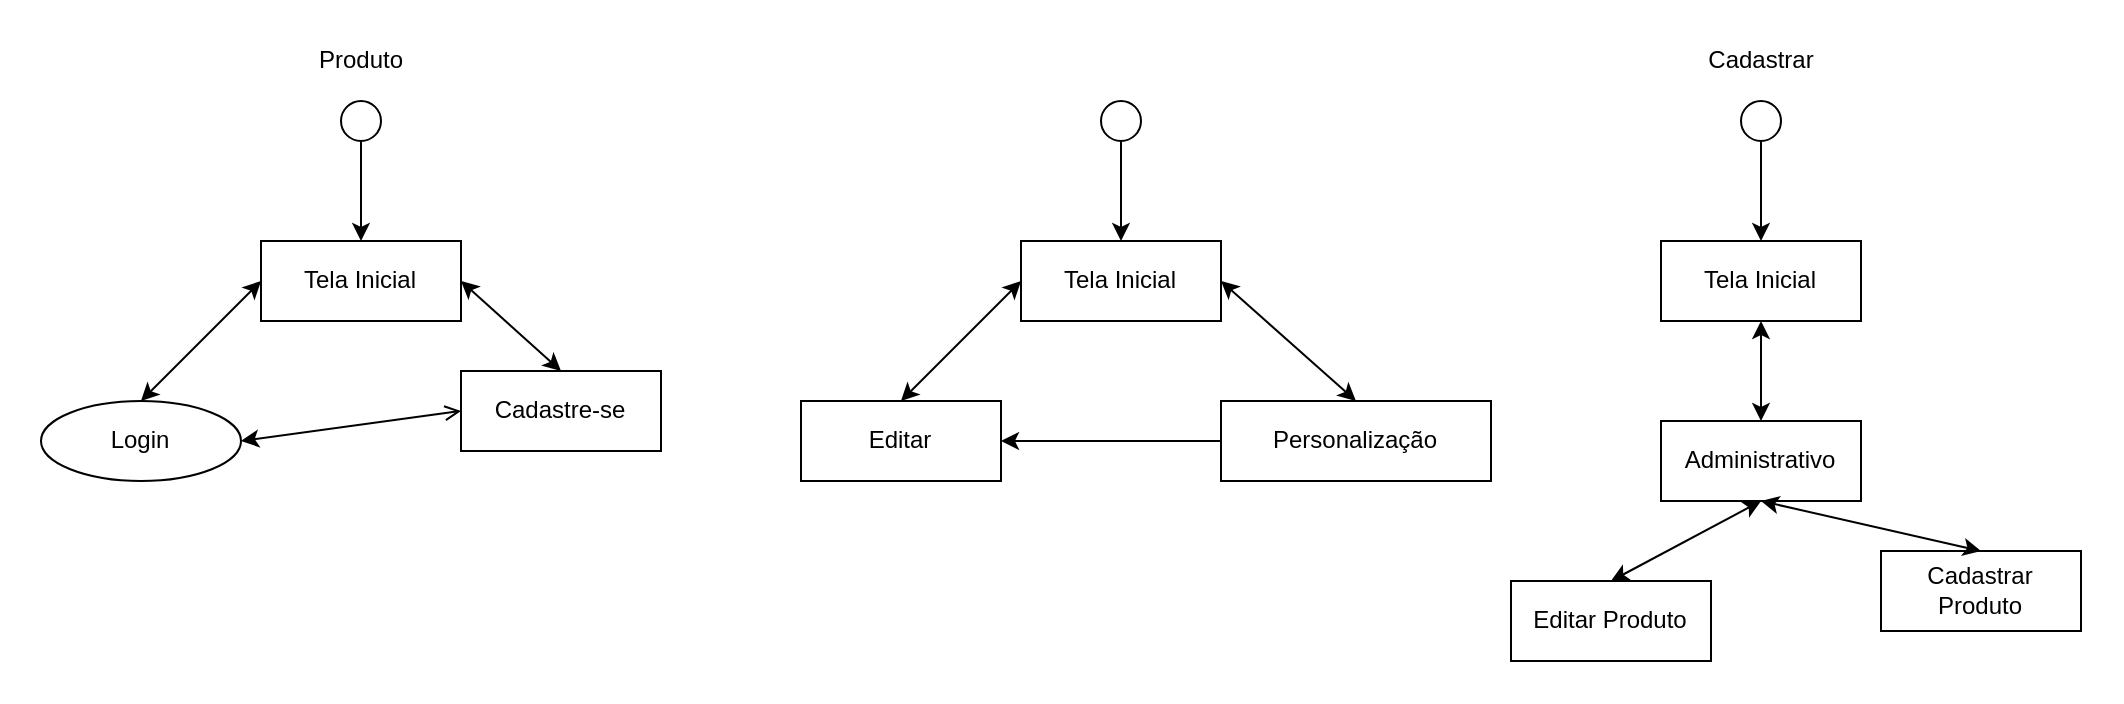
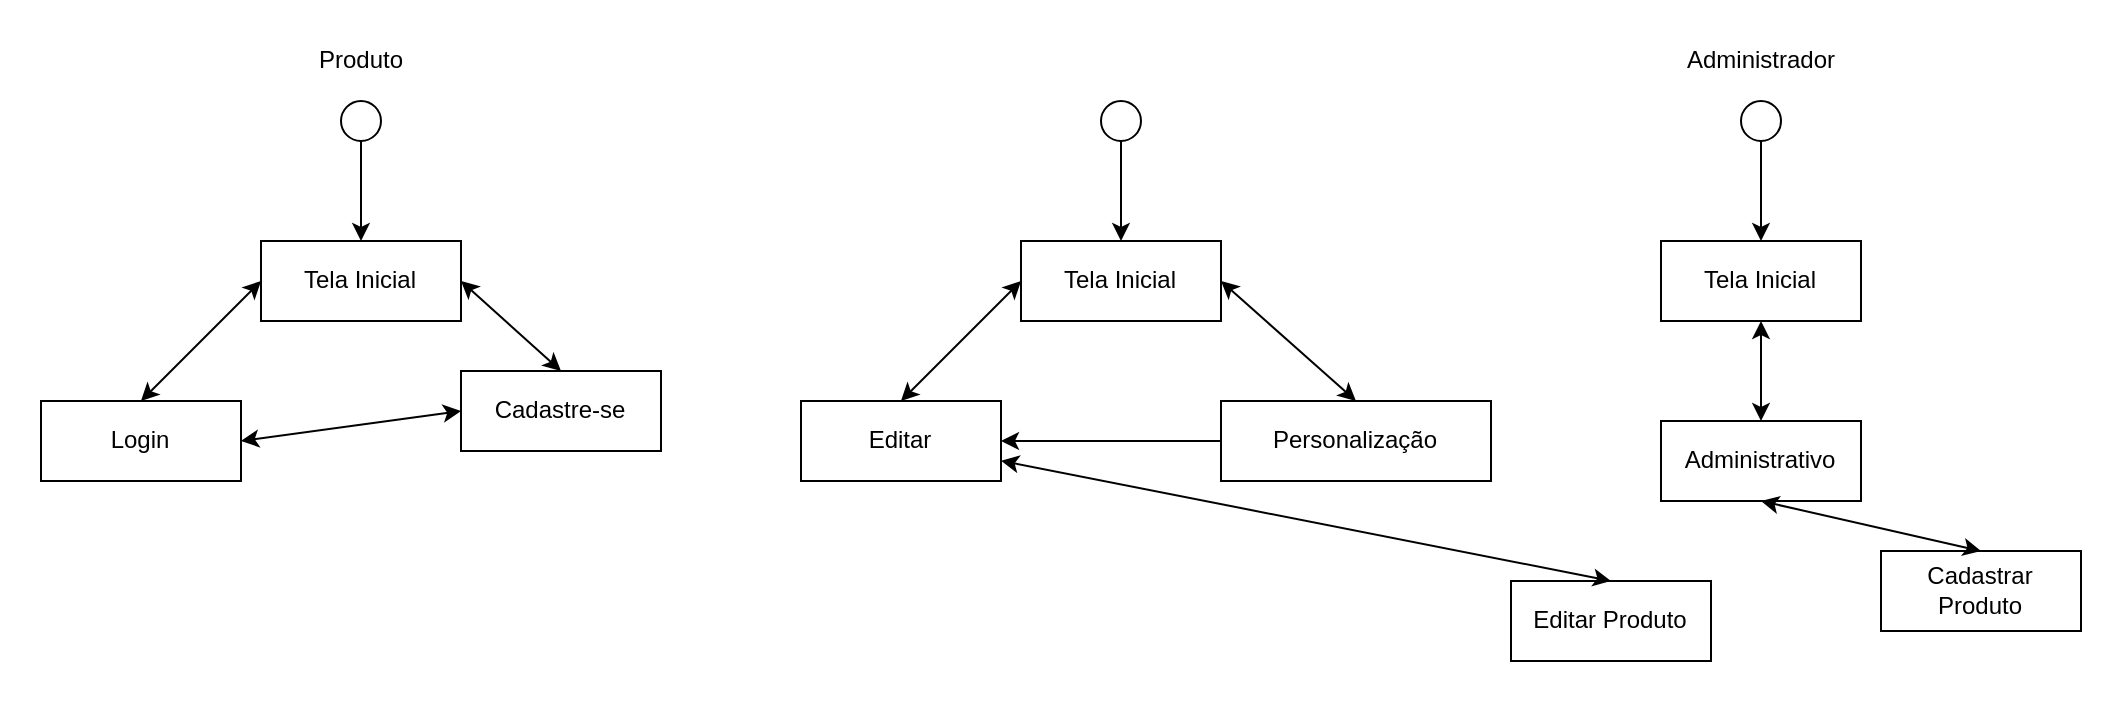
node "Cadastrar": label "Cadastrar" -> "Administrador"
edge "Cadastre-se" -- "Login": arrowhead open -> classic
node "Login": shape ellipse -> rectangle
edge "Administrativo" -- "Editar Produto": now "Editar" -- "Editar Produto"
